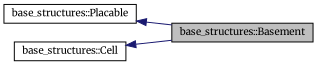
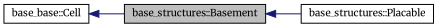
edge "base_structures::Basement" -> "base_structures::Placable": reversed
node "base_structures::Cell": label "base_structures::Cell" -> "base_base::Cell"
